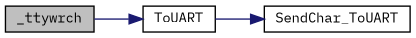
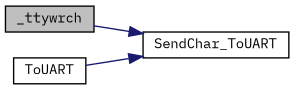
edge "_ttywrch" -> "ToUART": now "_ttywrch" -> "SendChar_ToUART"
